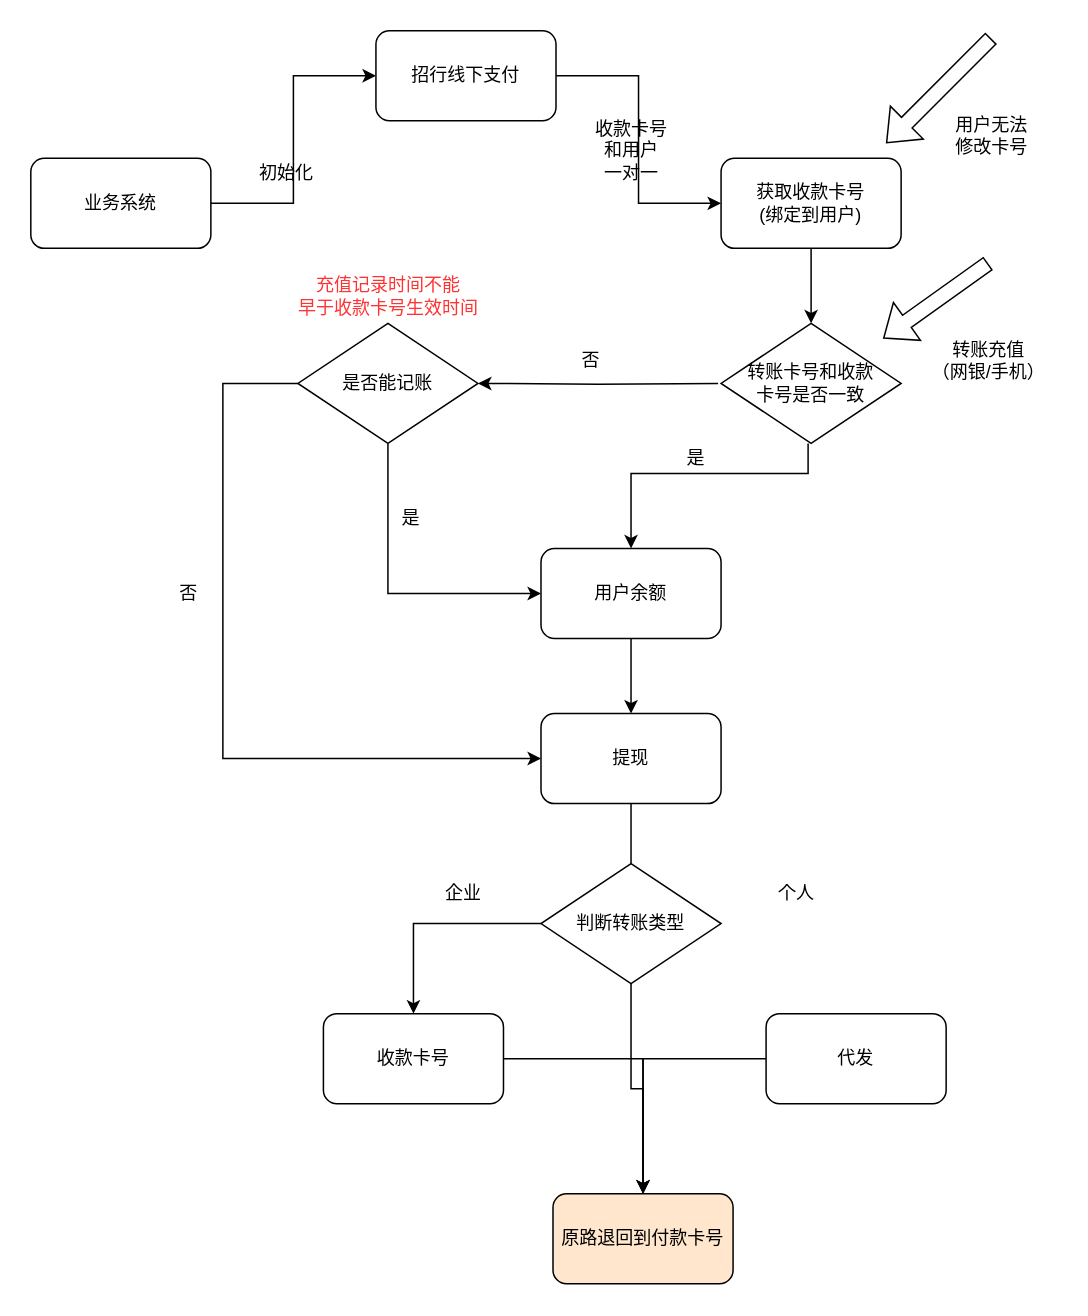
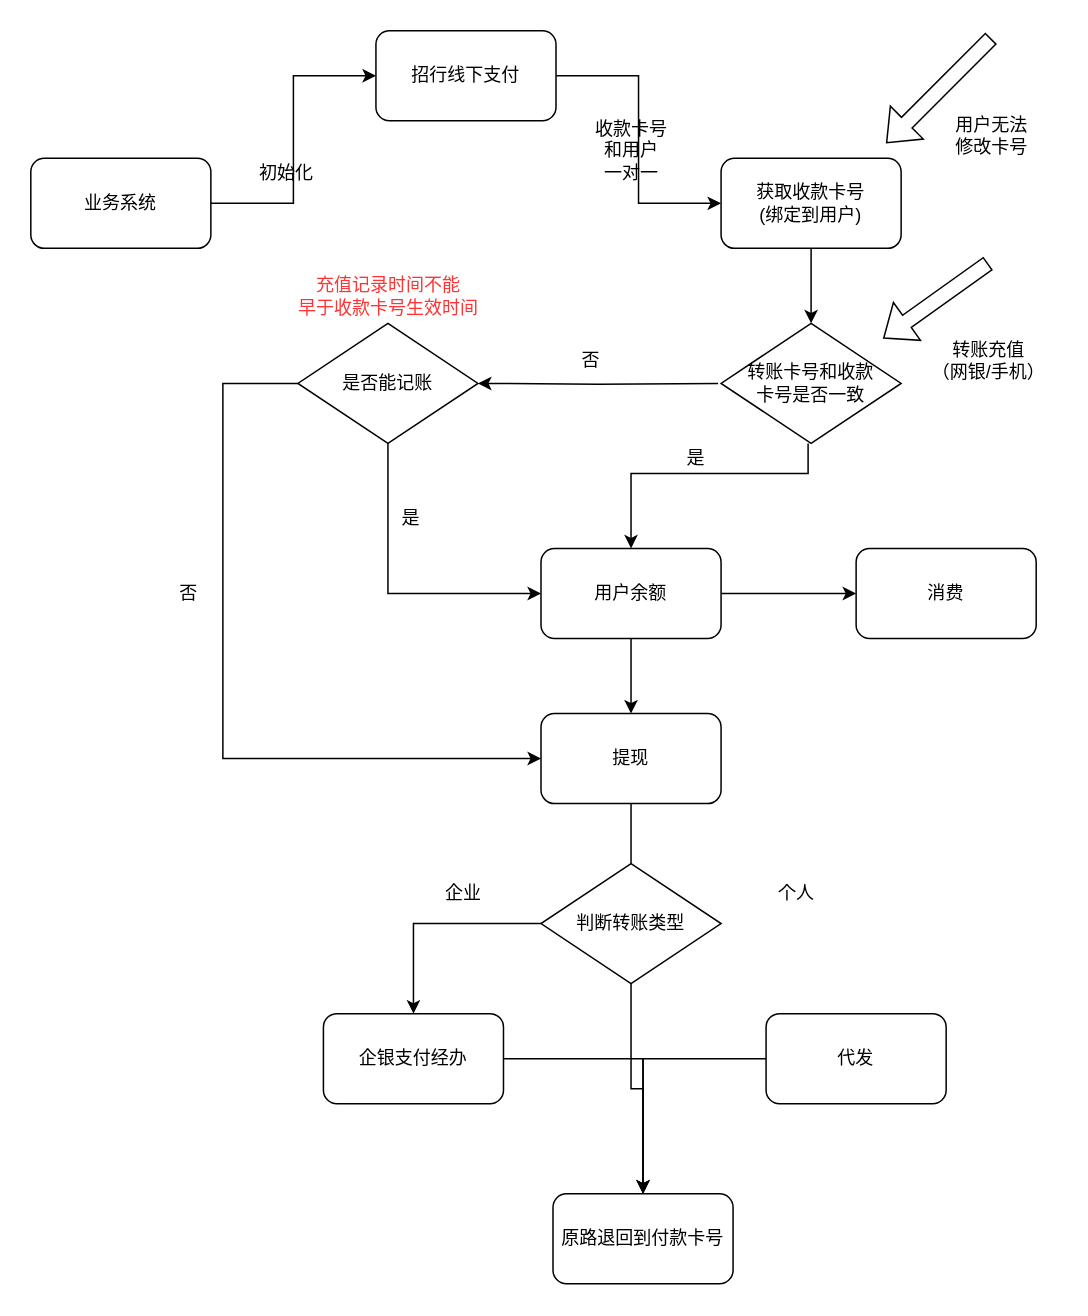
edge "用户余额" -> "消费": added
node "消费": added
node "收款卡号": label "收款卡号" -> "企银支付经办"
node "原路退回到付款卡号": fillcolor #ffe6cc -> #ffffff
